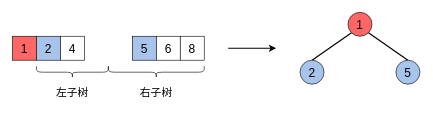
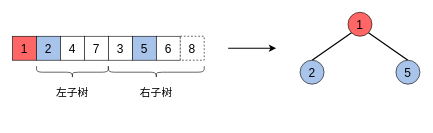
node "7": added
node "3": added
node "8": style solid -> dashed
